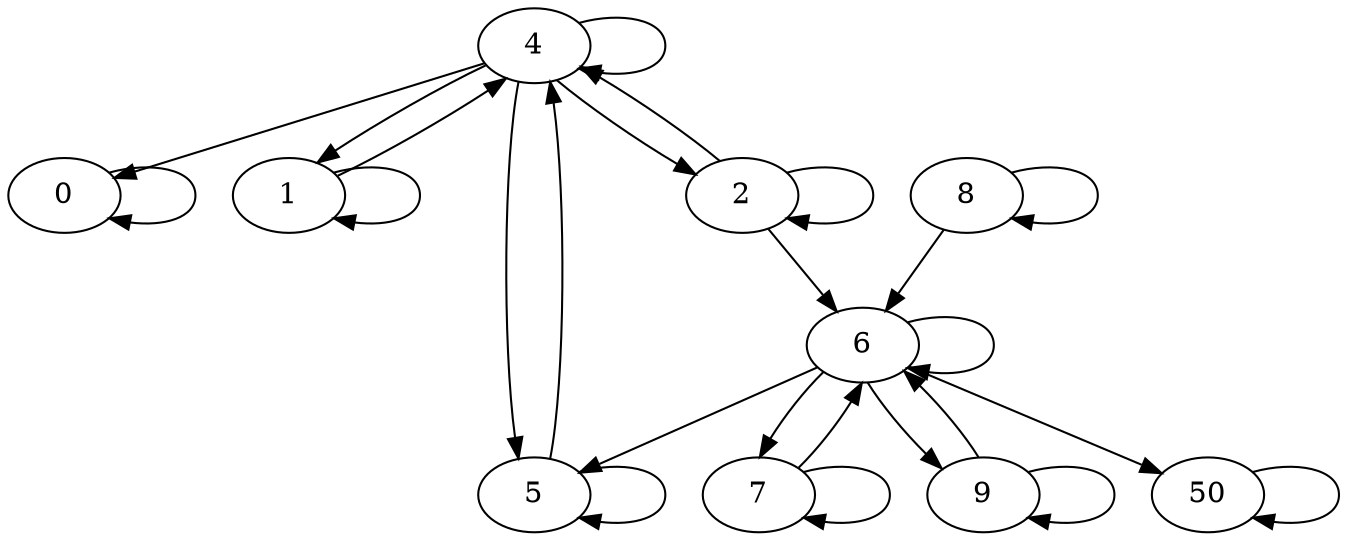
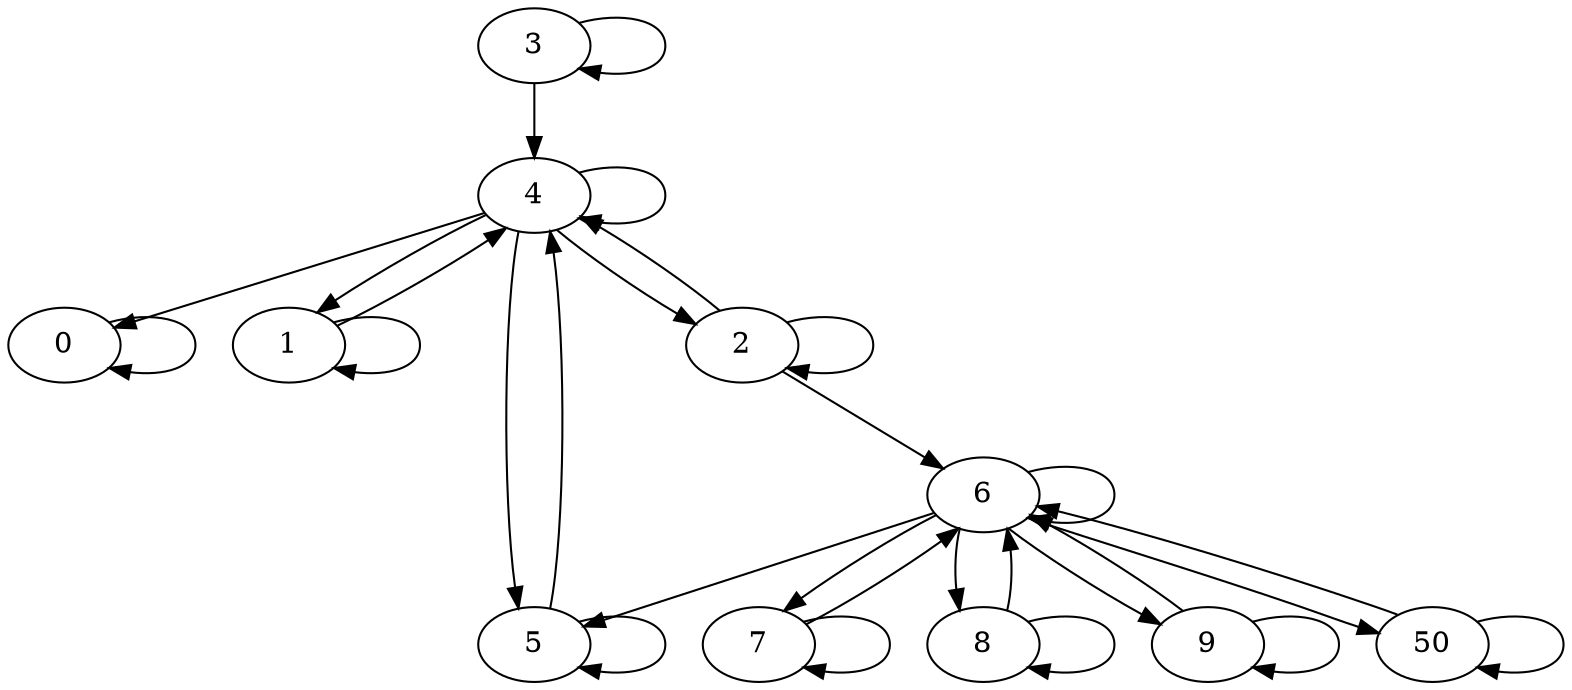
node "3": added
edge "6" -> "8": added
edge "50" -> "6": added
